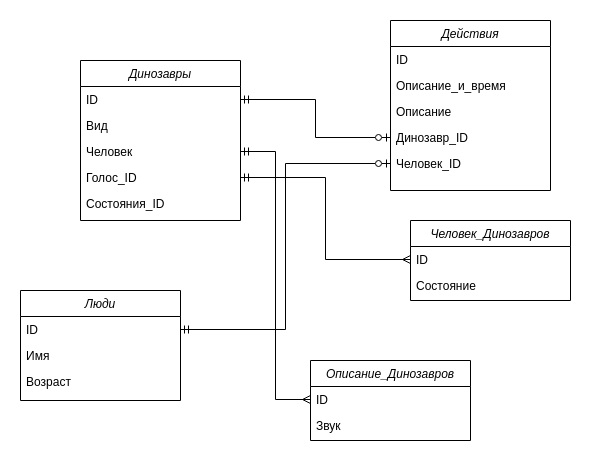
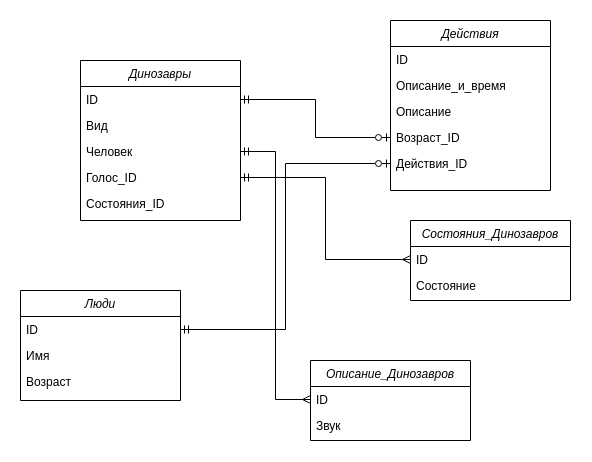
node "Динозавр_ID": label "Динозавр_ID" -> "Возраст_ID"
node "Человек_ID": label "Человек_ID" -> "Действия_ID"
node "Человек_Динозавров": label "Человек_Динозавров" -> "Состояния_Динозавров"
